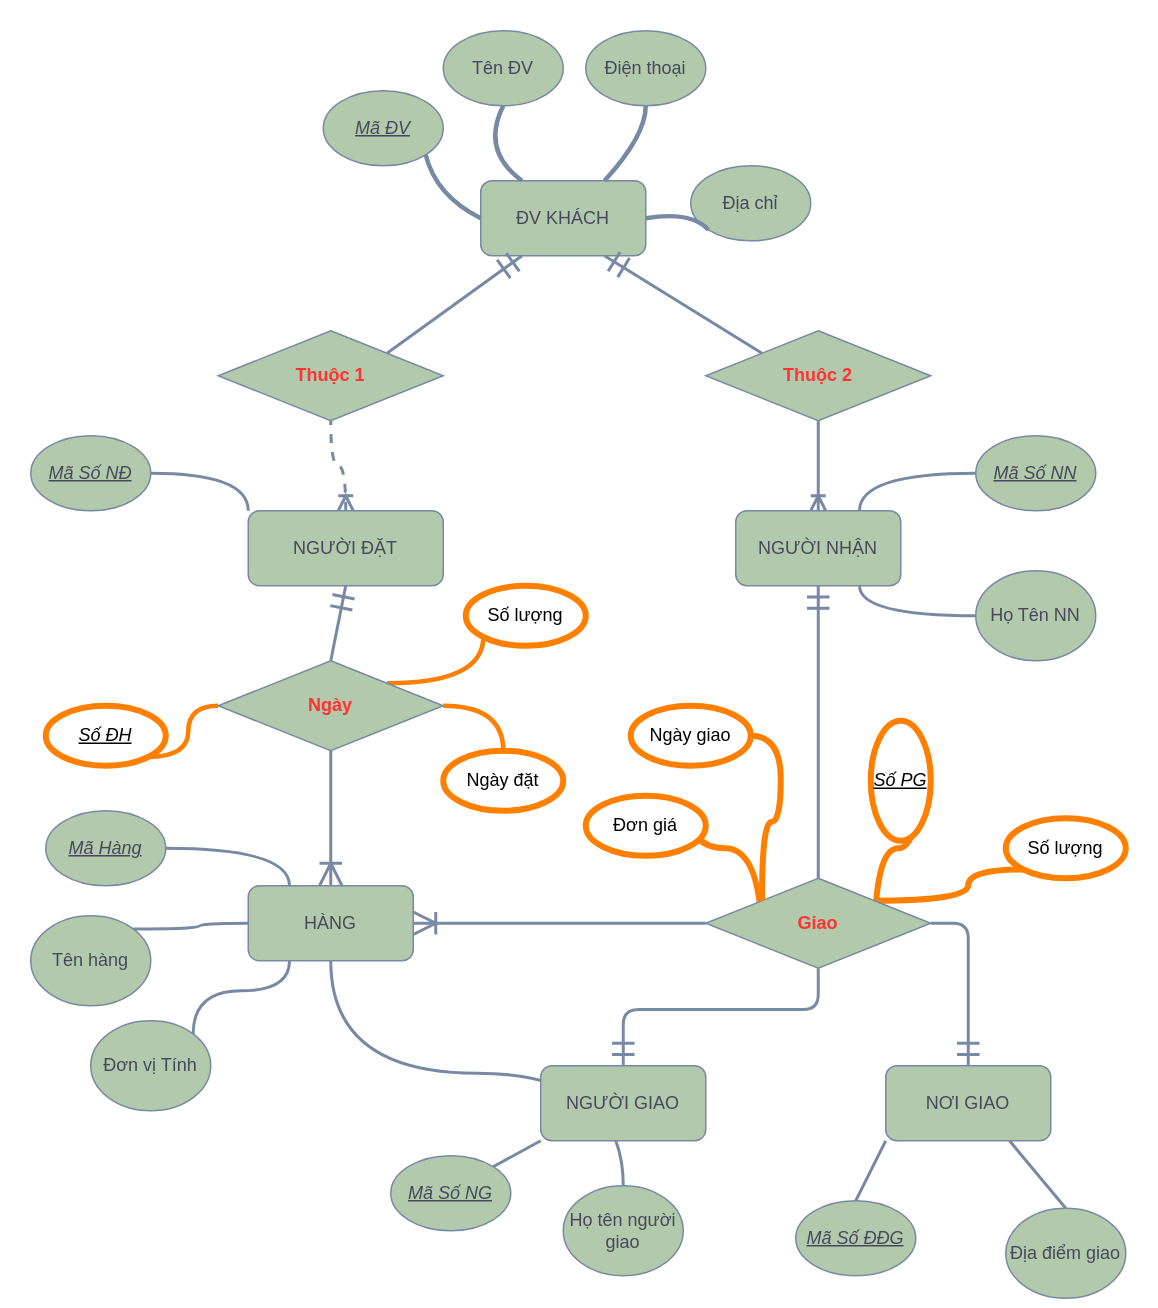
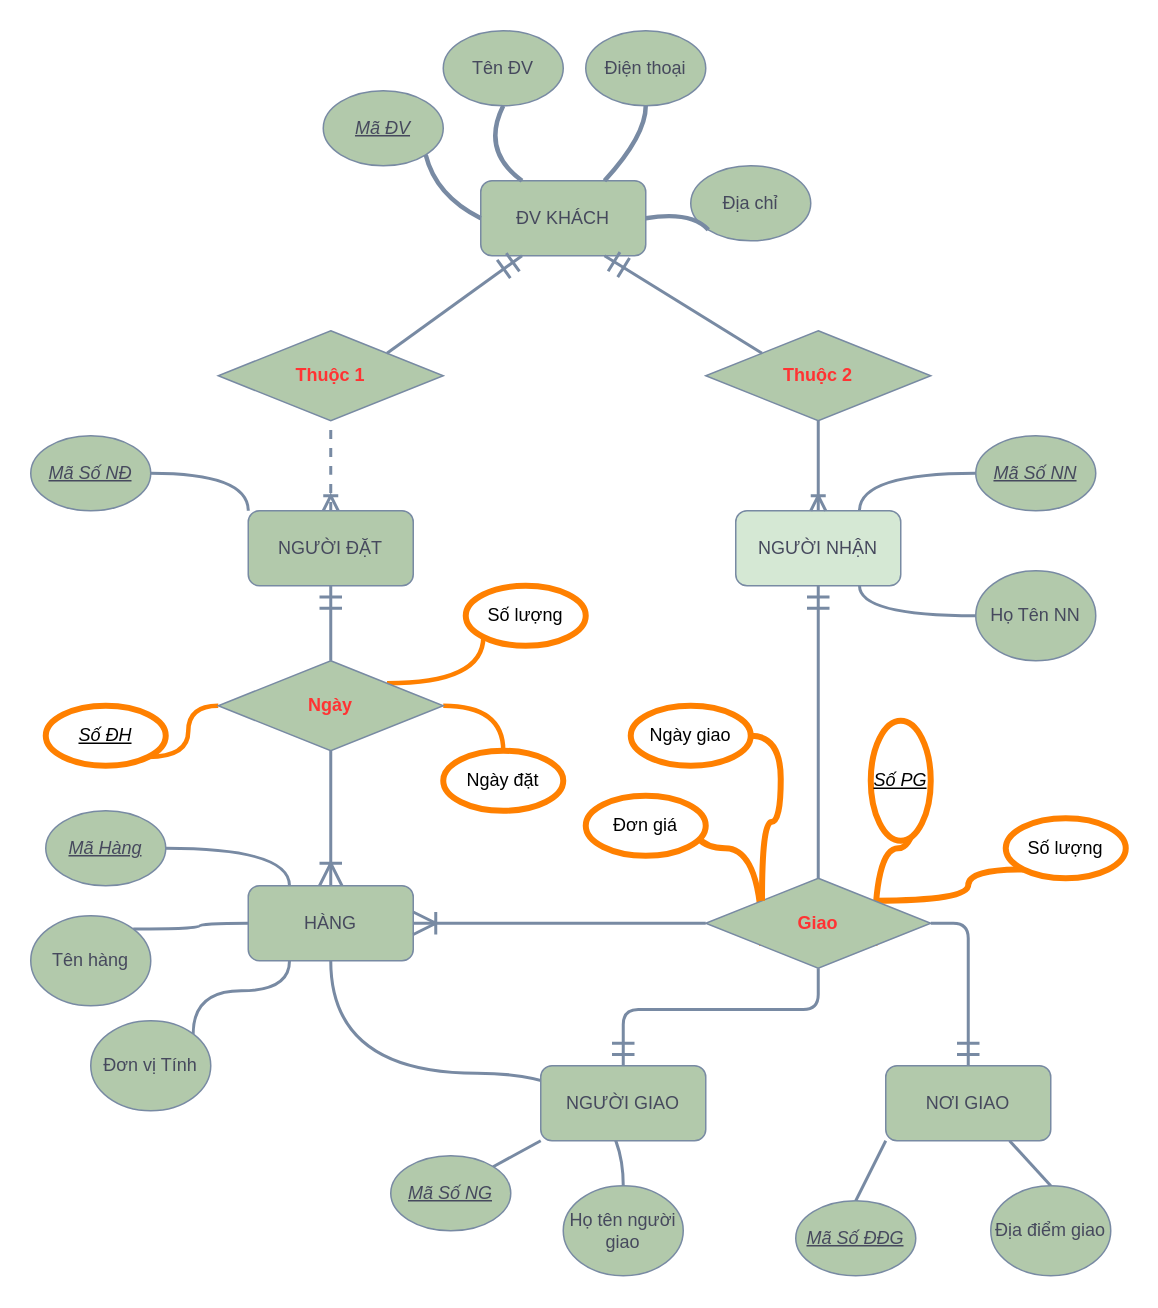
node "NGƯỜI ĐẶT": size 195x75 -> 165x75
node "NGƯỜI NHẬN": fillcolor #b2c9ab -> #d5e8d4
node "Địa điểm giao": moved (1066, 1253) -> (1051, 1231)
